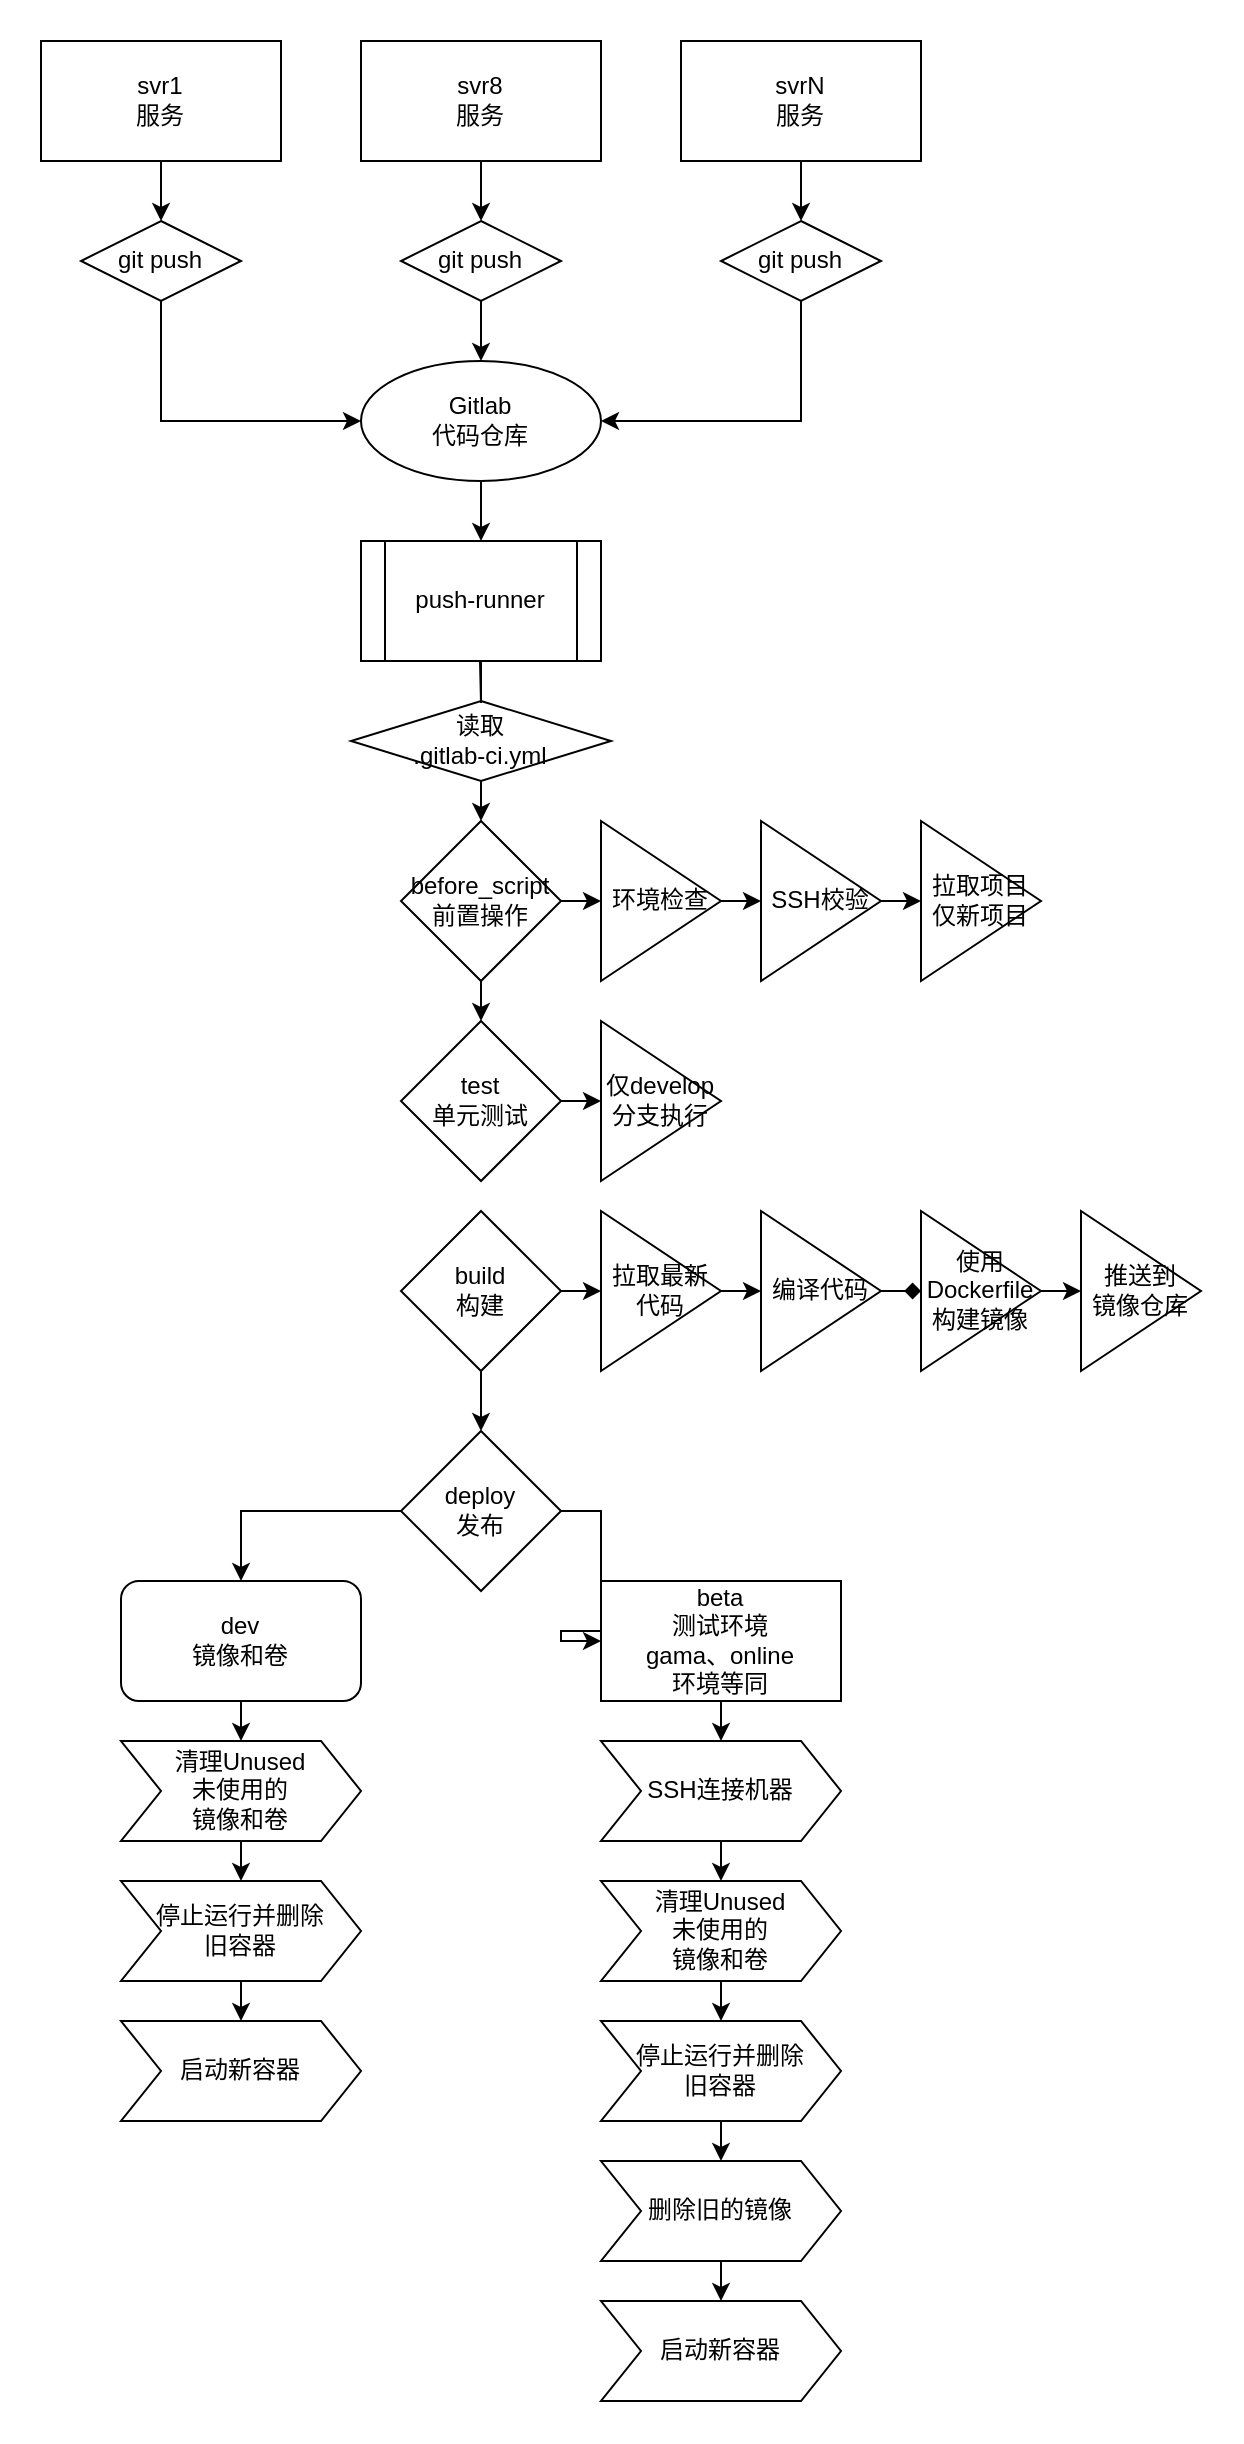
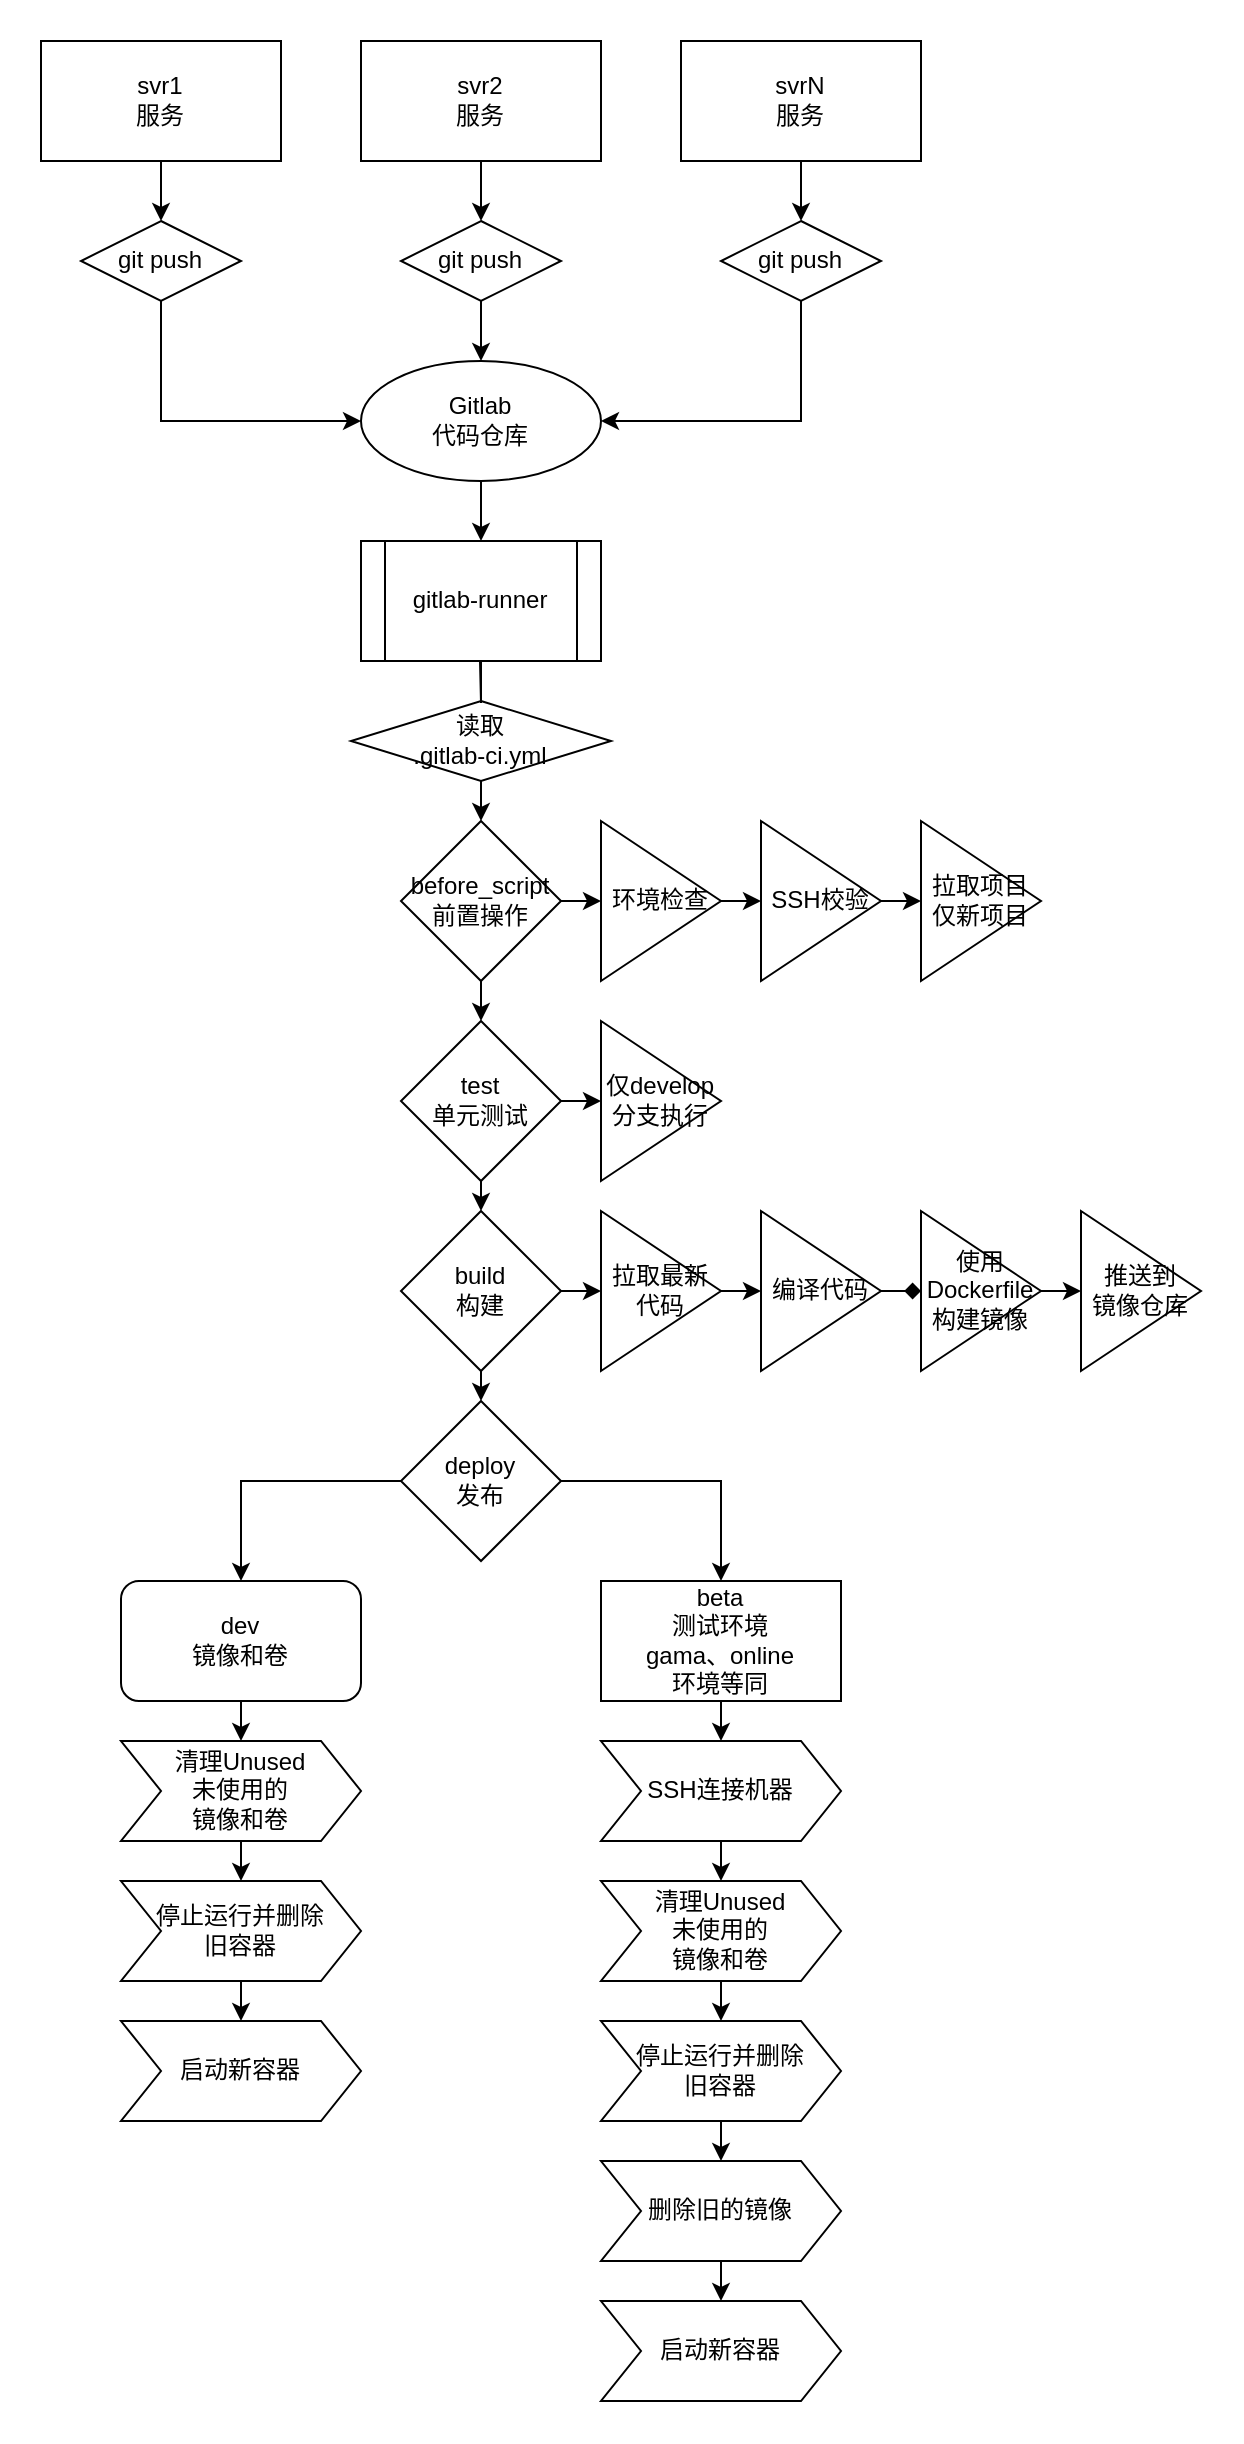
node "svr8 服务": label "svr8 服务" -> "svr2 服务"
node "push-runner": label "push-runner" -> "gitlab-runner"
edge "test 单元测试" -> "build 构建": added
node "deploy 发布": moved (481, 1511) -> (481, 1481)
